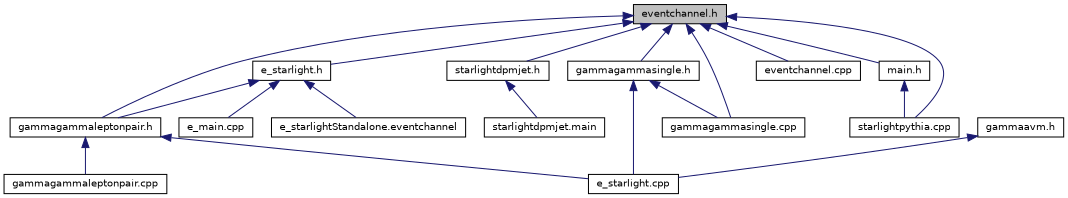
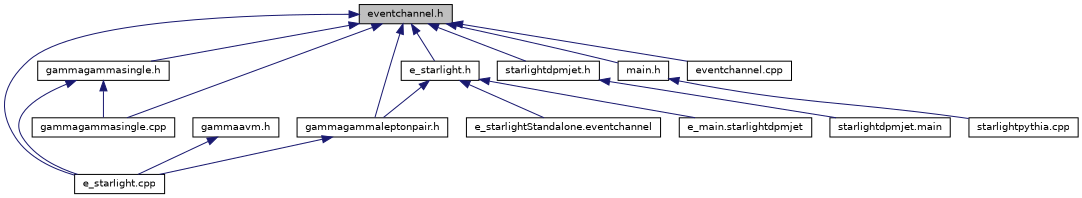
edge "starlightpythia.cpp" -> "eventchannel.h": now "e_starlight.cpp" -> "eventchannel.h"
node "e_main.cpp": label "e_main.cpp" -> "e_main.starlightdpmjet"
node "gammagammaleptonpair.cpp": removed
